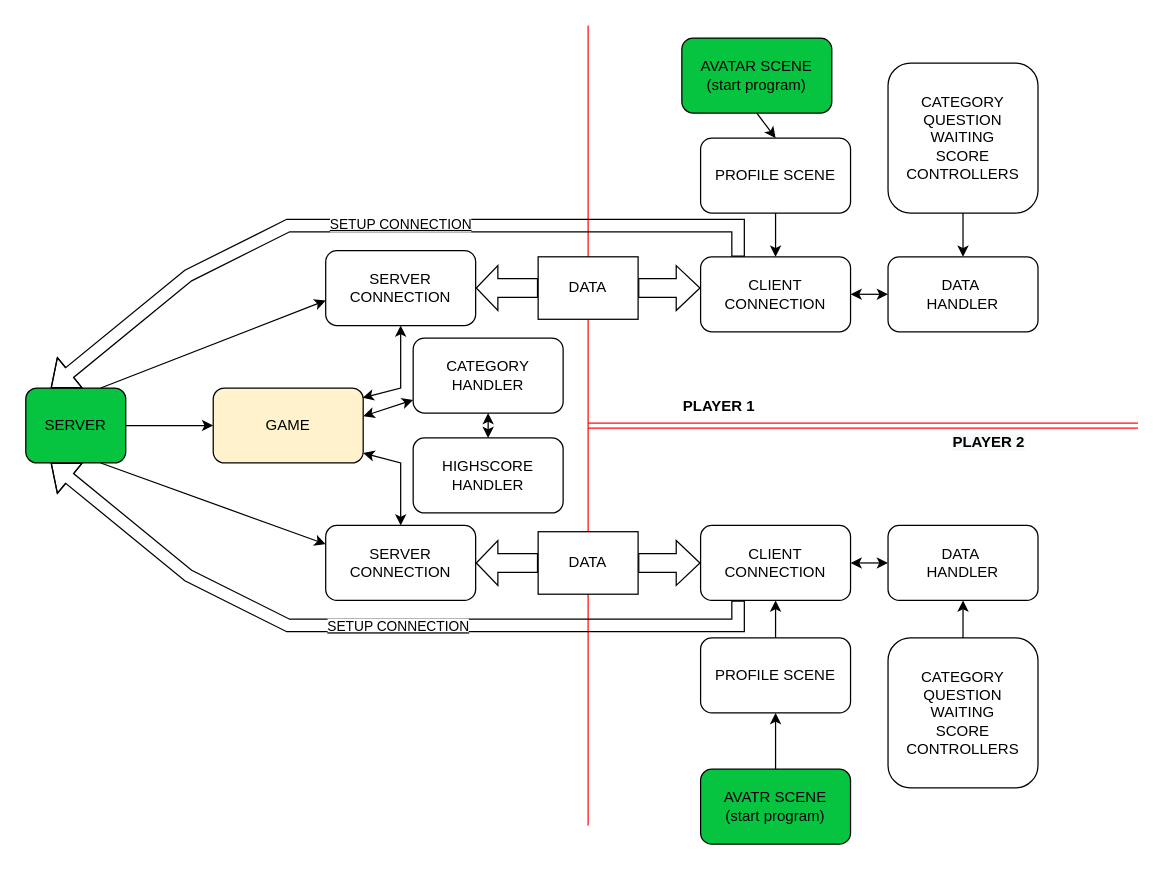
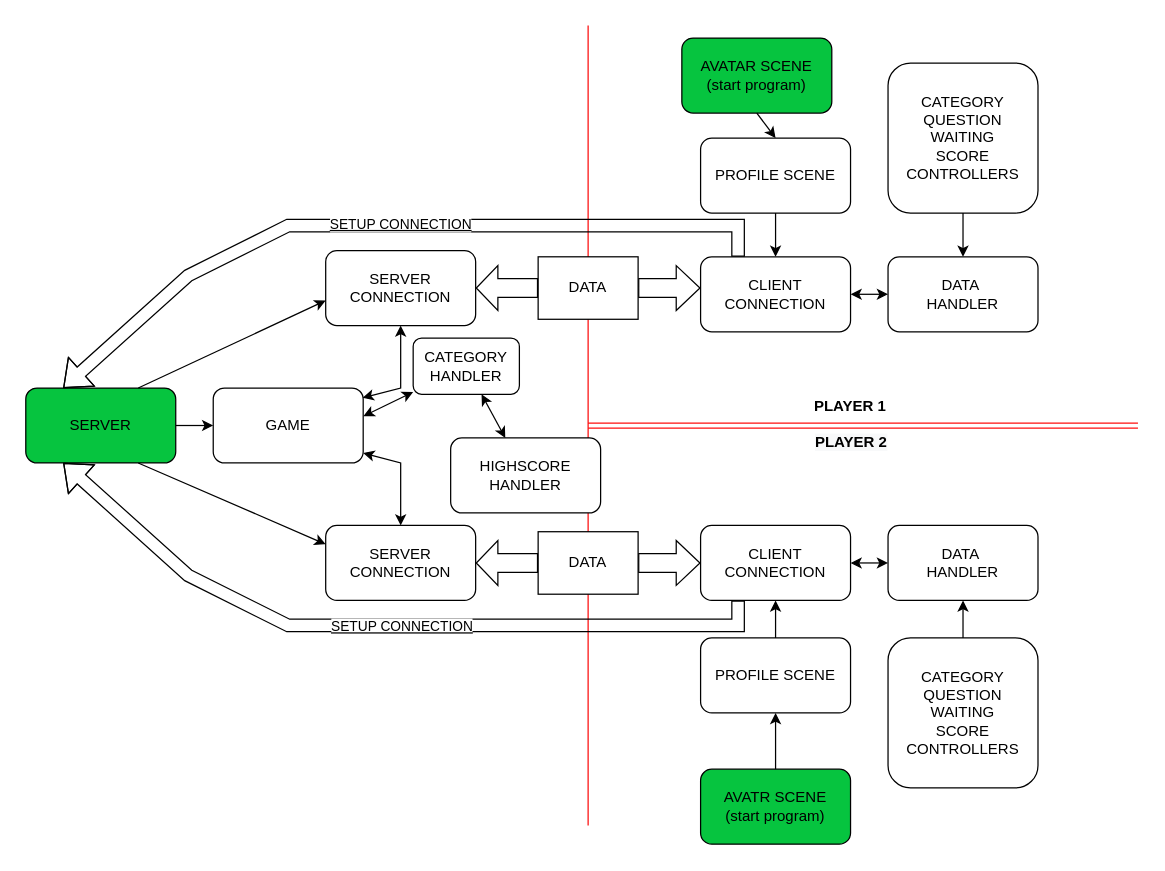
node "CATEGORY HANDLER": size 150x75 -> 106x56
node "PLAYER 1": moved (719, 407) -> (851, 407)
node "SERVER": size 100x75 -> 150x75
node "GAME": fillcolor #fff2cc -> #ffffff
node "PLAYER 2": moved (1007, 451) -> (869, 451)
node "HIGHSCORE HANDLER": moved (488, 476) -> (526, 476)
